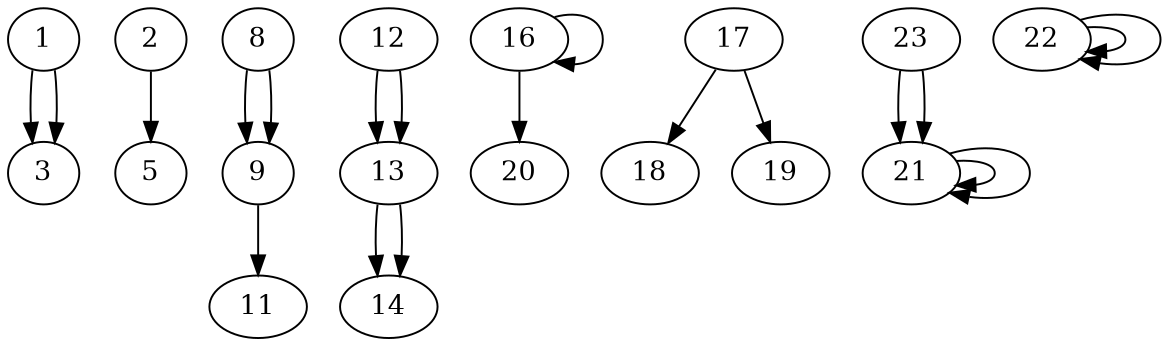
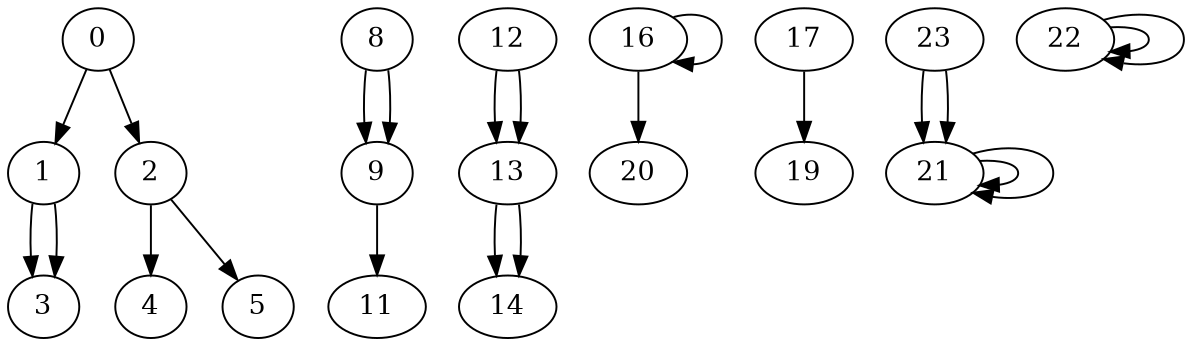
node "0": added
node "18": removed
node "4": added
